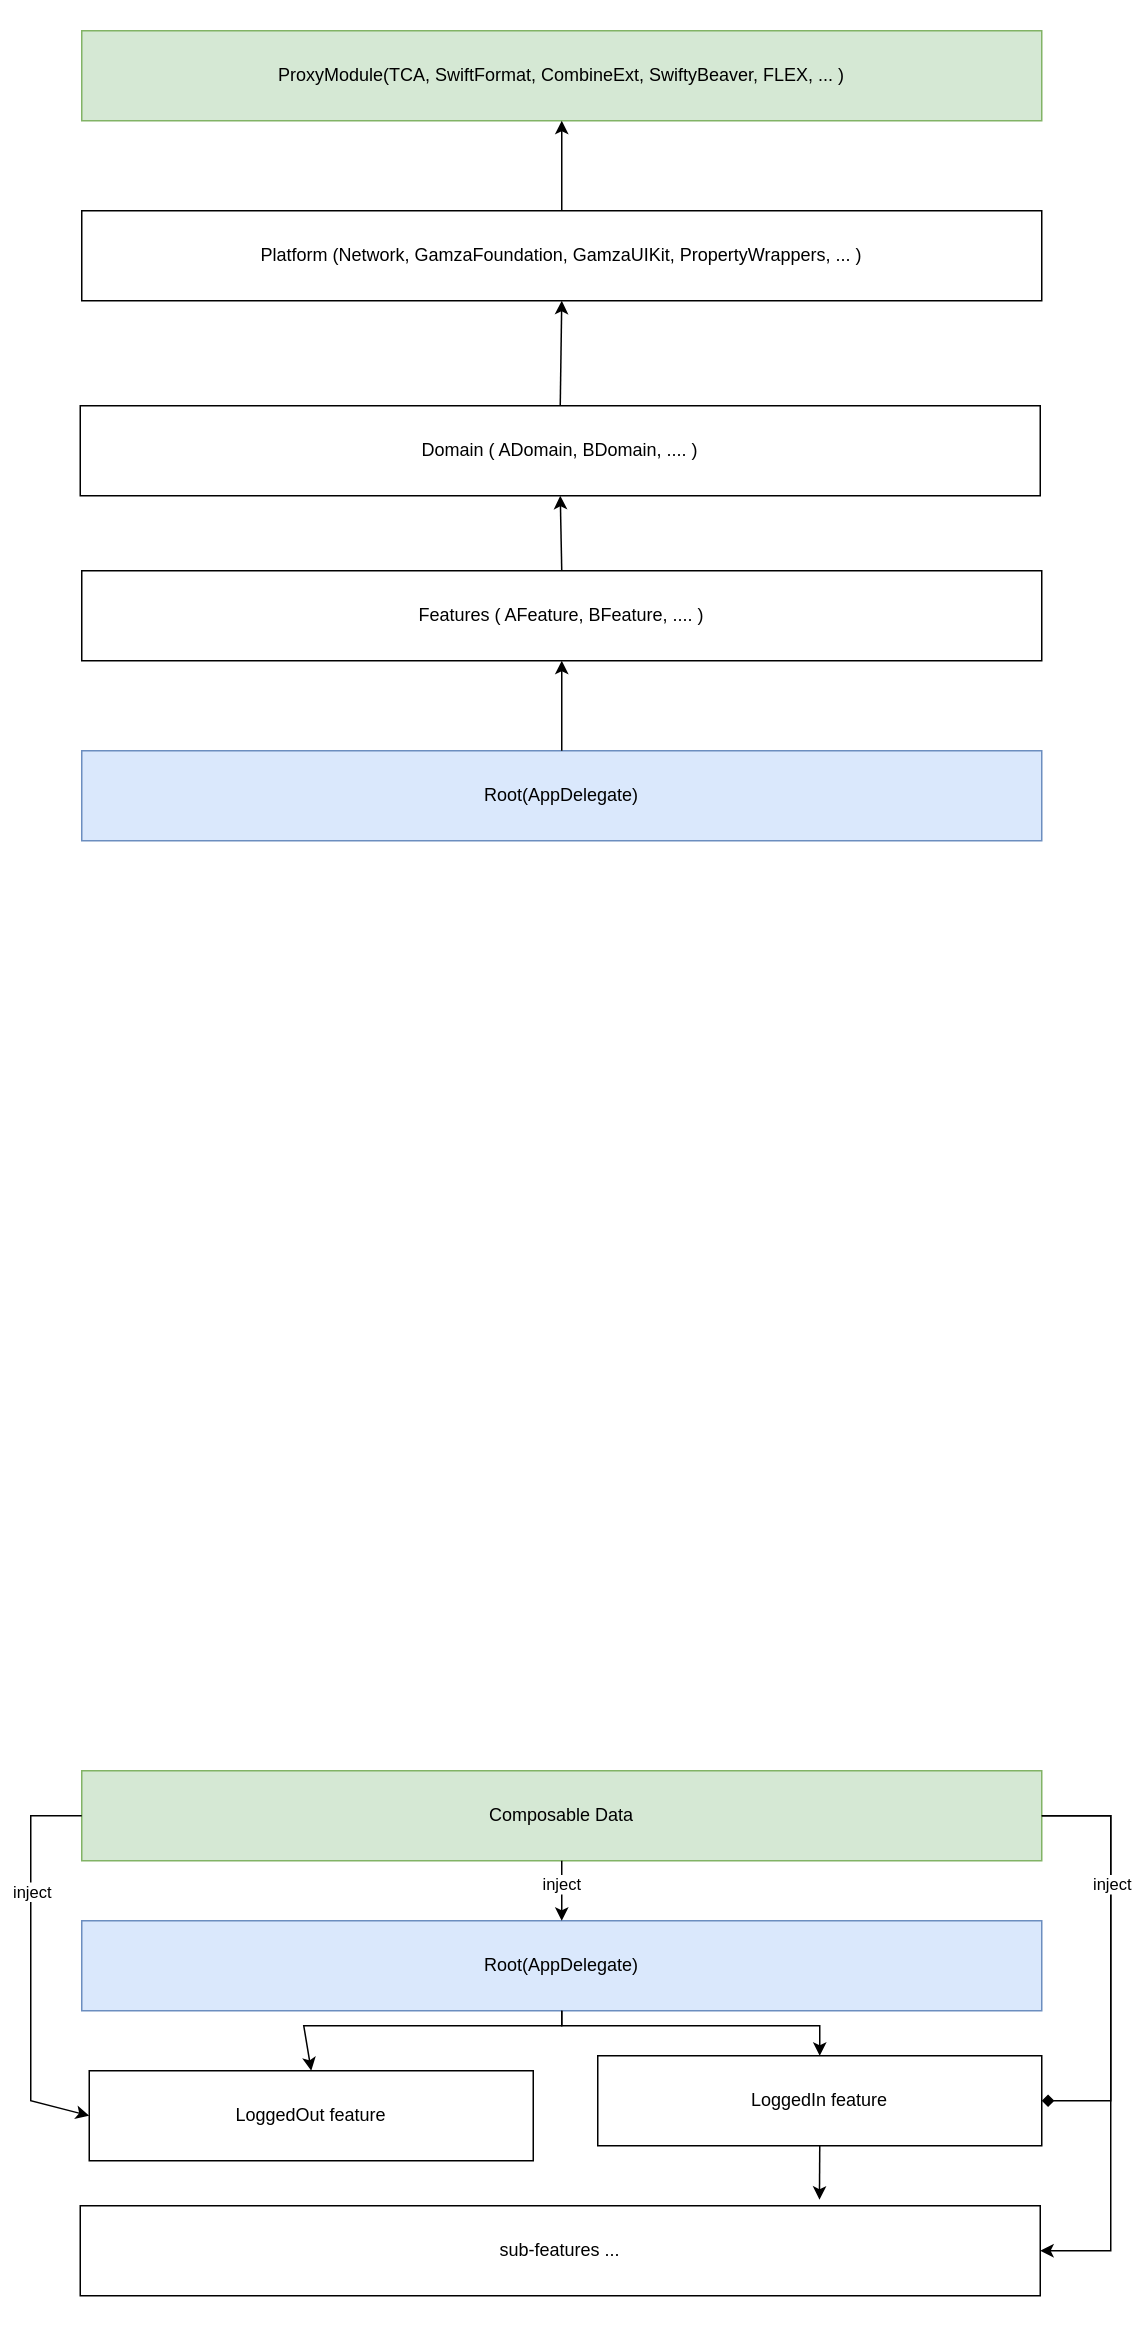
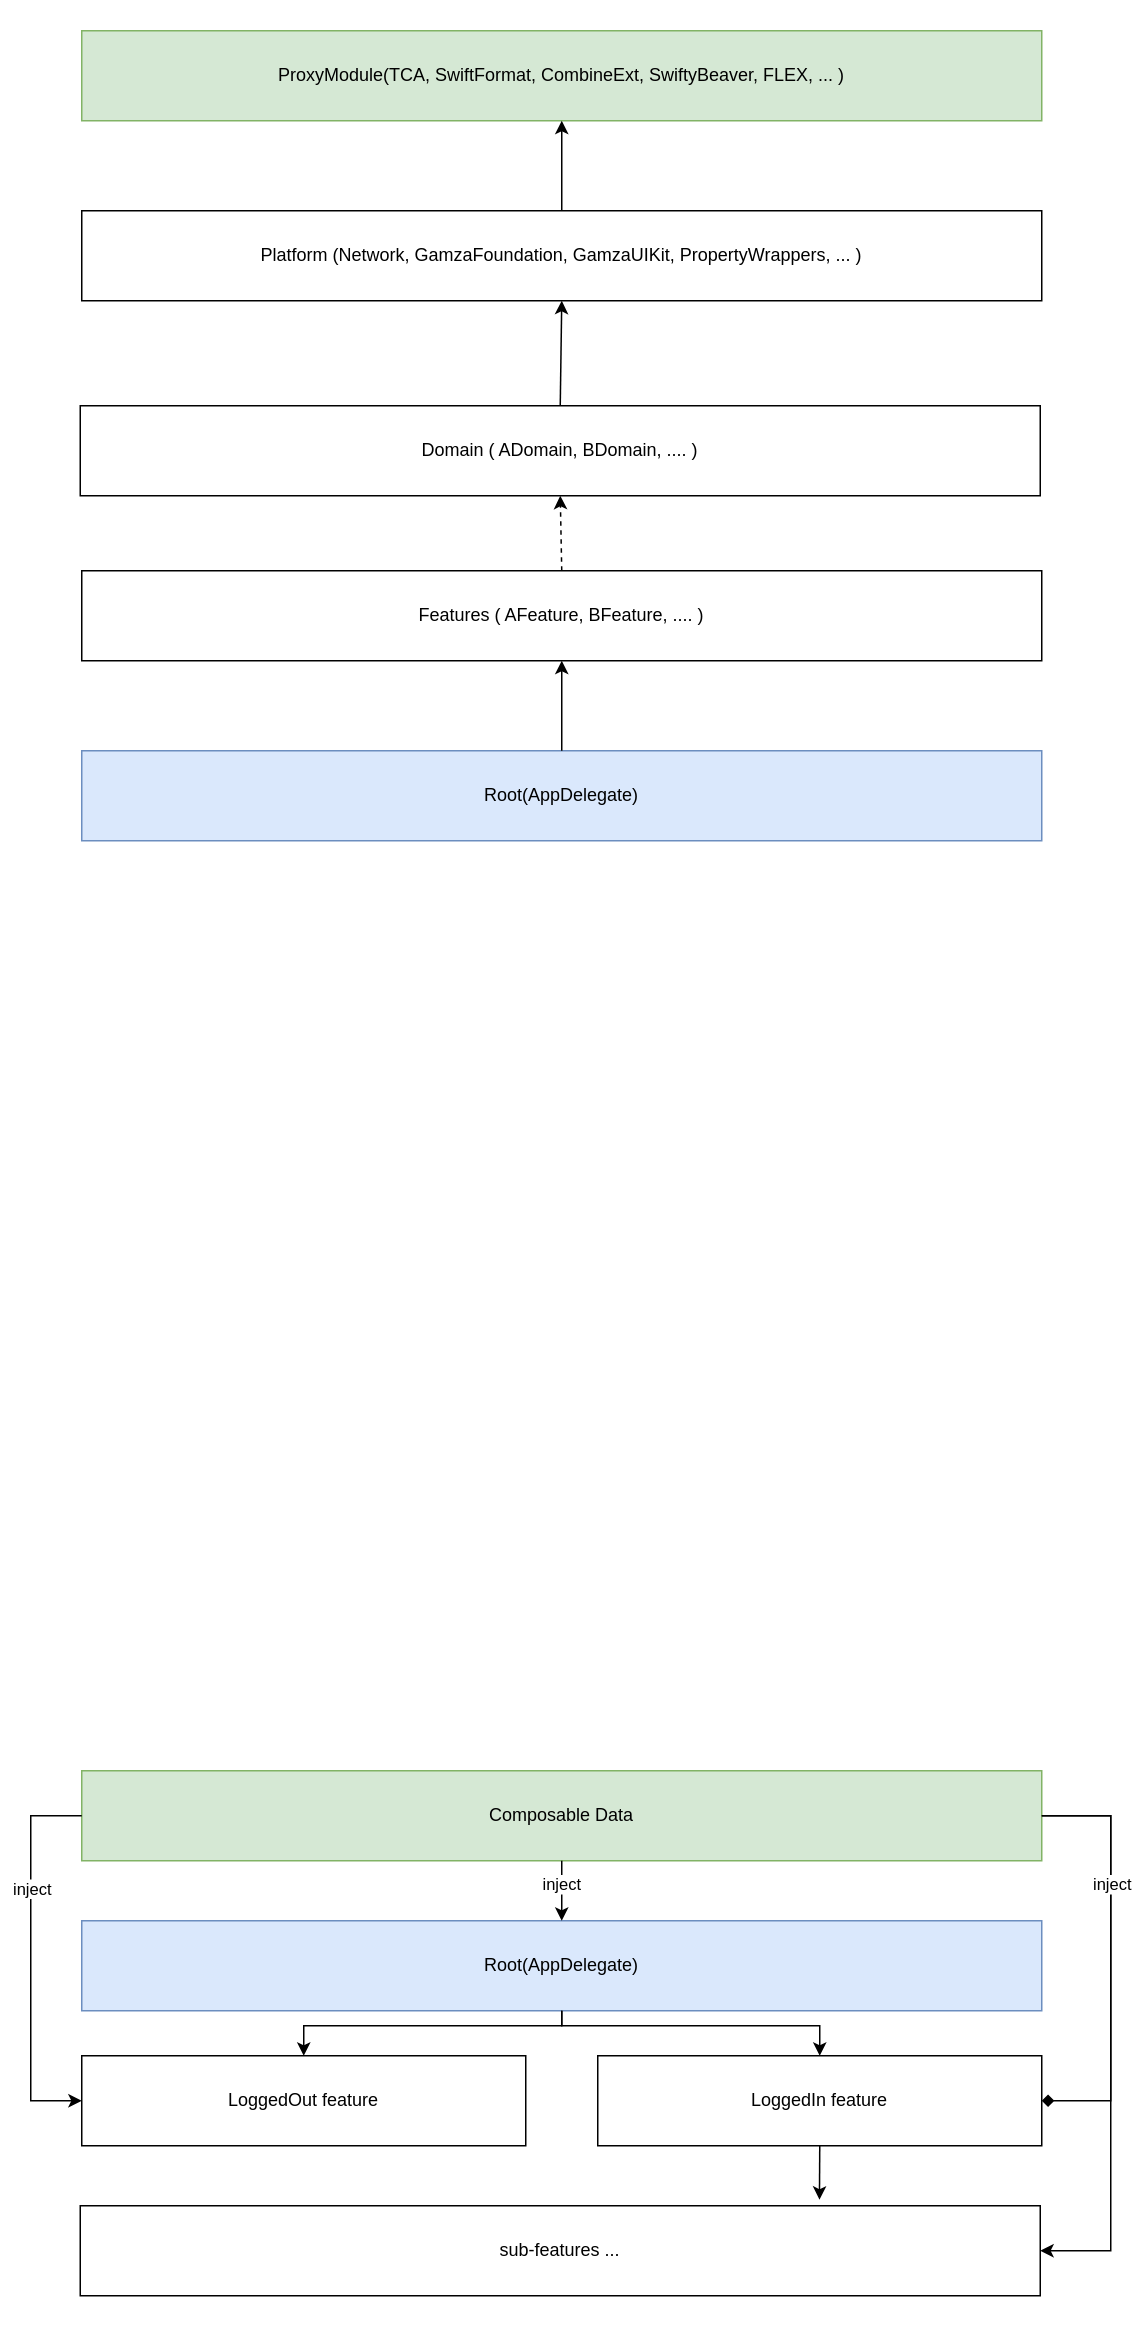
edge "Features ( AFeature, BFeature, .... )" -> "Domain ( ADomain, BDomain, .... )": style solid -> dashed
node "LoggedOut feature": moved (311, 2116) -> (304, 2101)
